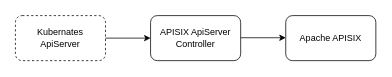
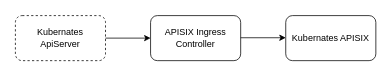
node "APISIX ApiServer Controller": label "APISIX ApiServer Controller" -> "APISIX Ingress Controller"
node "Apache APISIX": label "Apache APISIX" -> "Kubernates APISIX"
